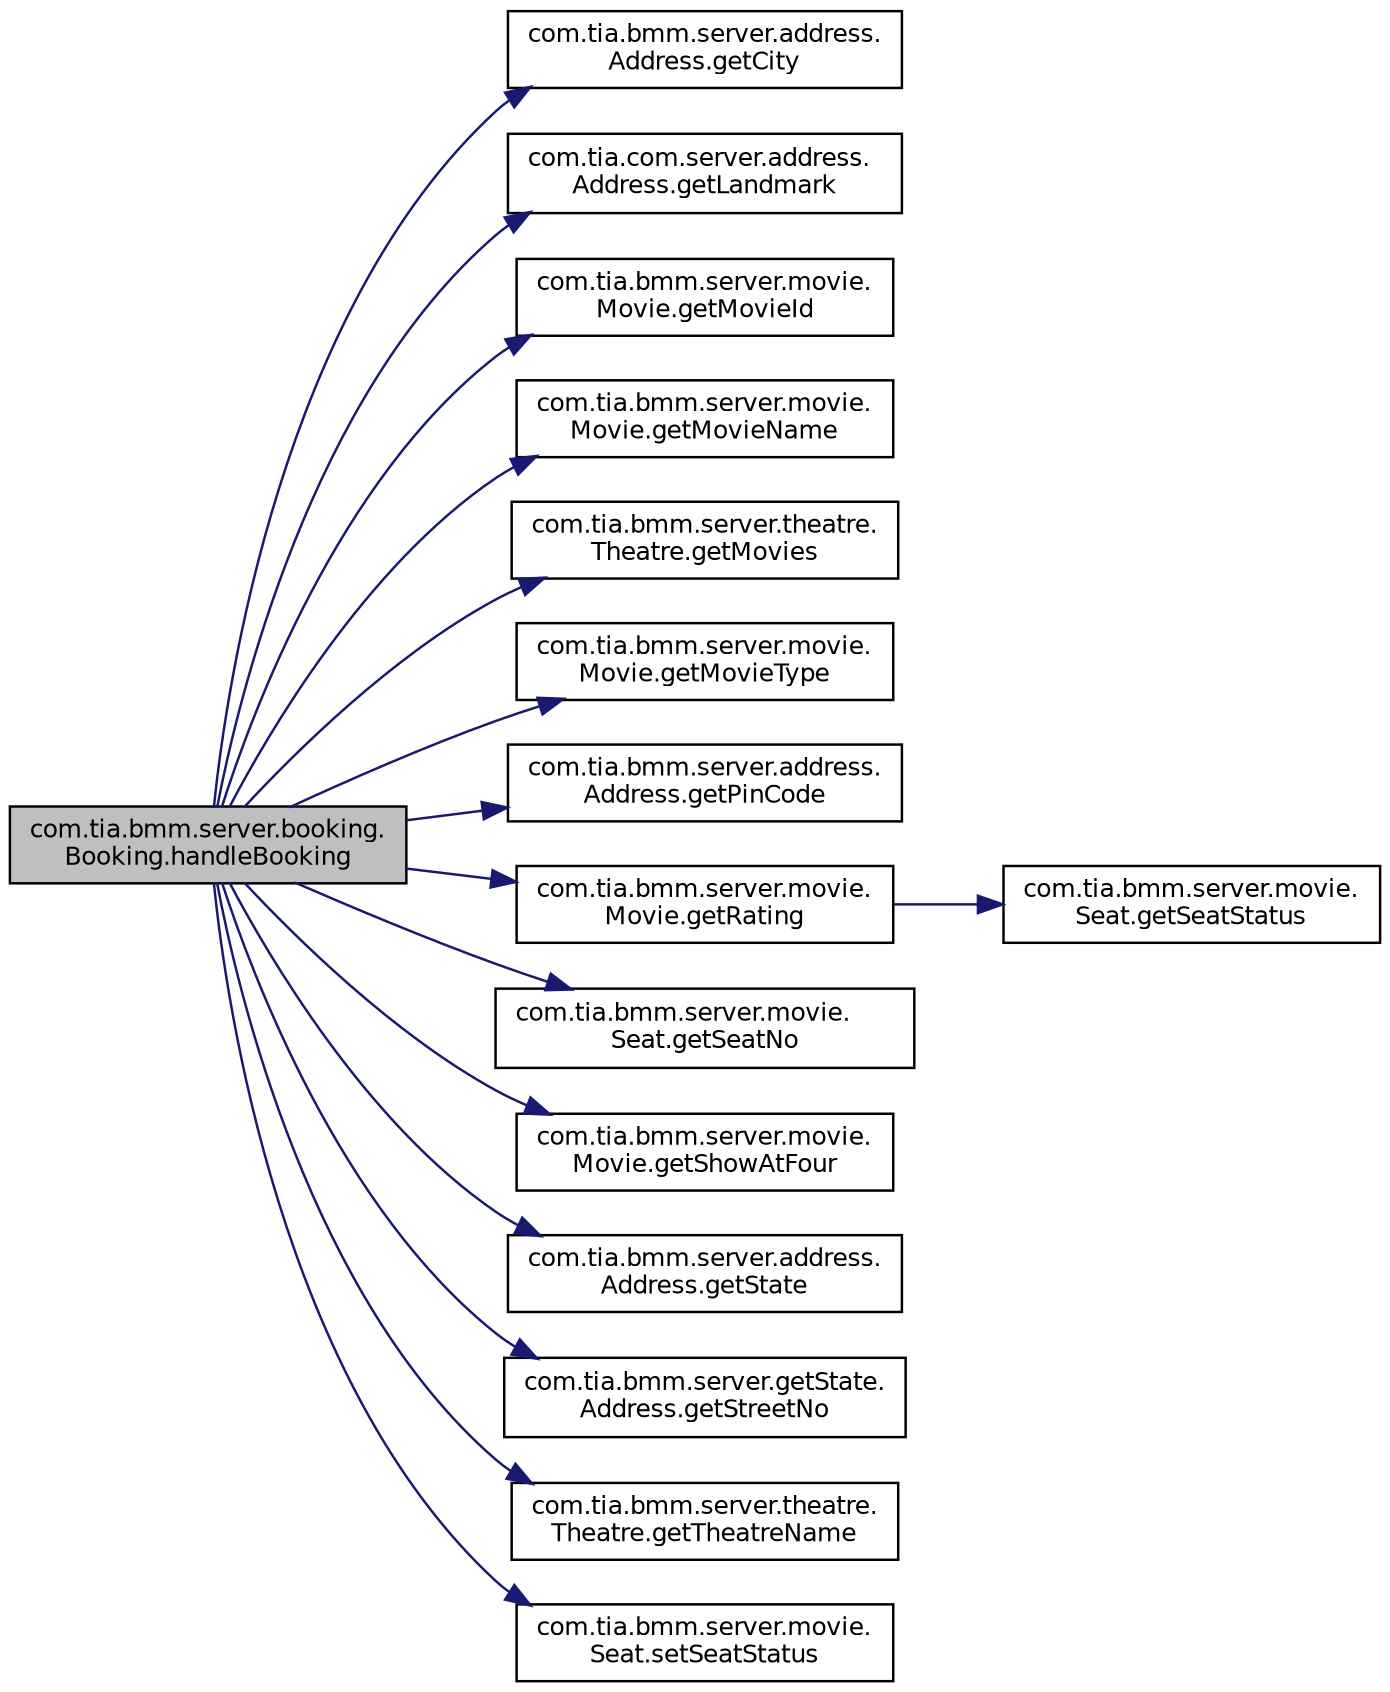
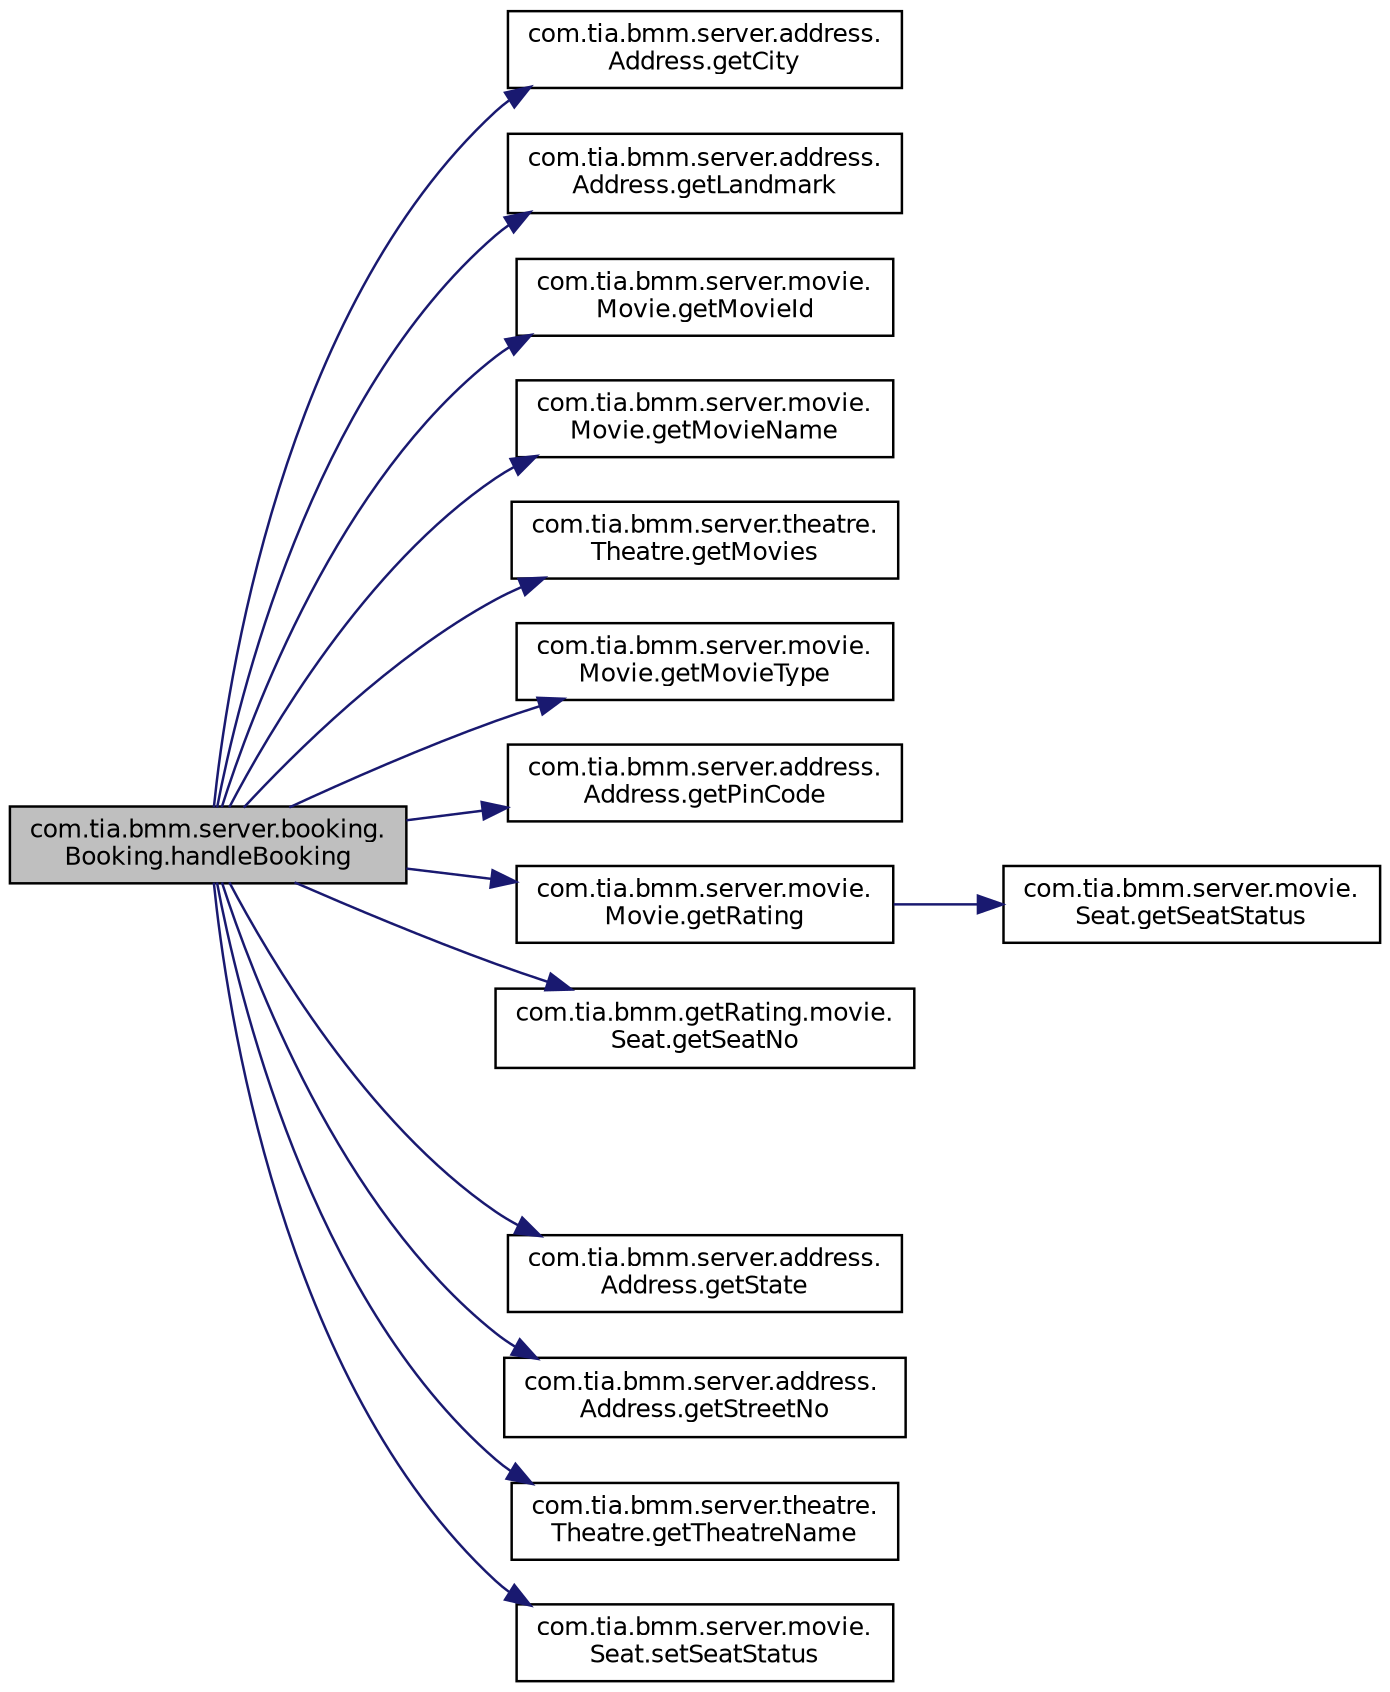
node "com.tia.com.server.address. Address.getLandmark": label "com.tia.com.server.address. Address.getLandmark" -> "com.tia.bmm.server.address. Address.getLandmark"
node "com.tia.bmm.server.movie. Seat.getSeatNo": label "com.tia.bmm.server.movie. Seat.getSeatNo" -> "com.tia.bmm.getRating.movie. Seat.getSeatNo"
node "com.tia.bmm.server.movie. Movie.getShowAtFour": removed
node "com.tia.bmm.server.getState. Address.getStreetNo": label "com.tia.bmm.server.getState. Address.getStreetNo" -> "com.tia.bmm.server.address. Address.getStreetNo"
